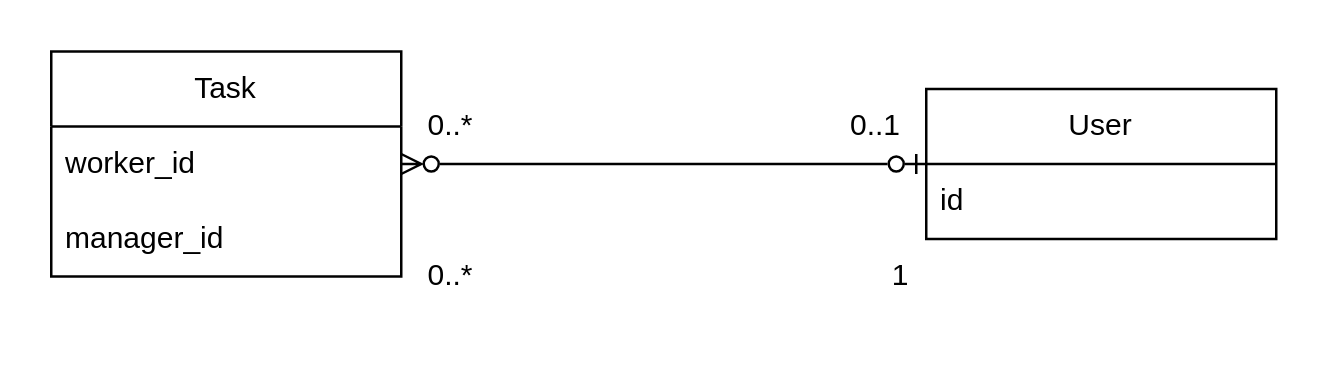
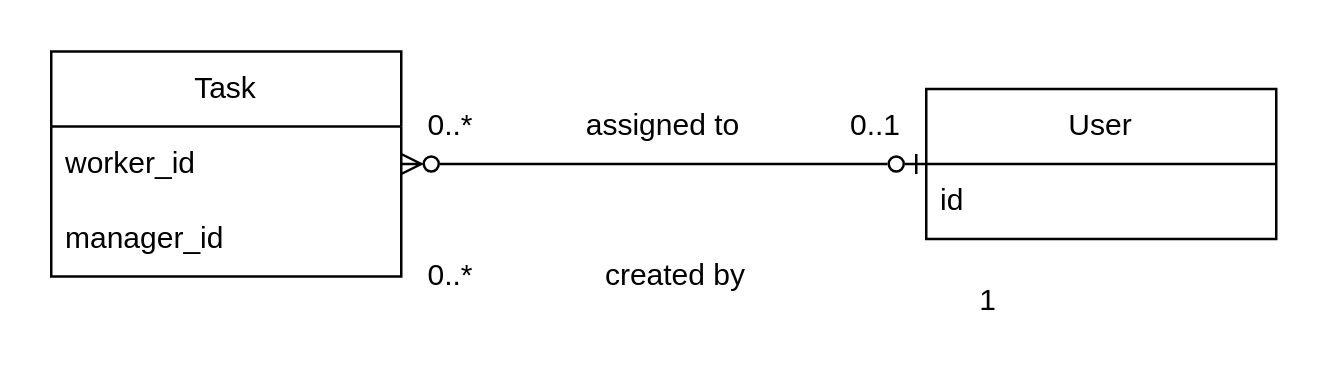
node "assigned to": added
node "created by": added
node "1": moved (901, 276) -> (989, 301)
